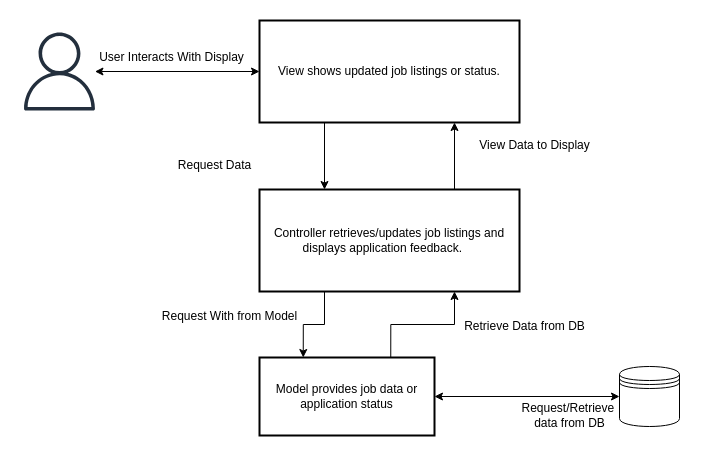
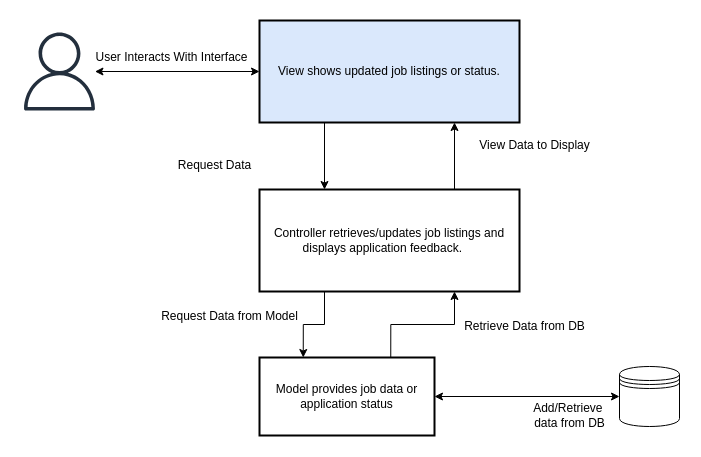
node "User Interacts With Display": label "User Interacts With Display" -> "User Interacts With Interface"
node "View shows updated job listings or status.": fillcolor #ffffff -> #dae8fc
node "Request With from Model": label "Request With from Model" -> "Request Data from Model"
node "Request/Retrieve data from DB": label "Request/Retrieve data from DB" -> "Add/Retrieve data from DB"
